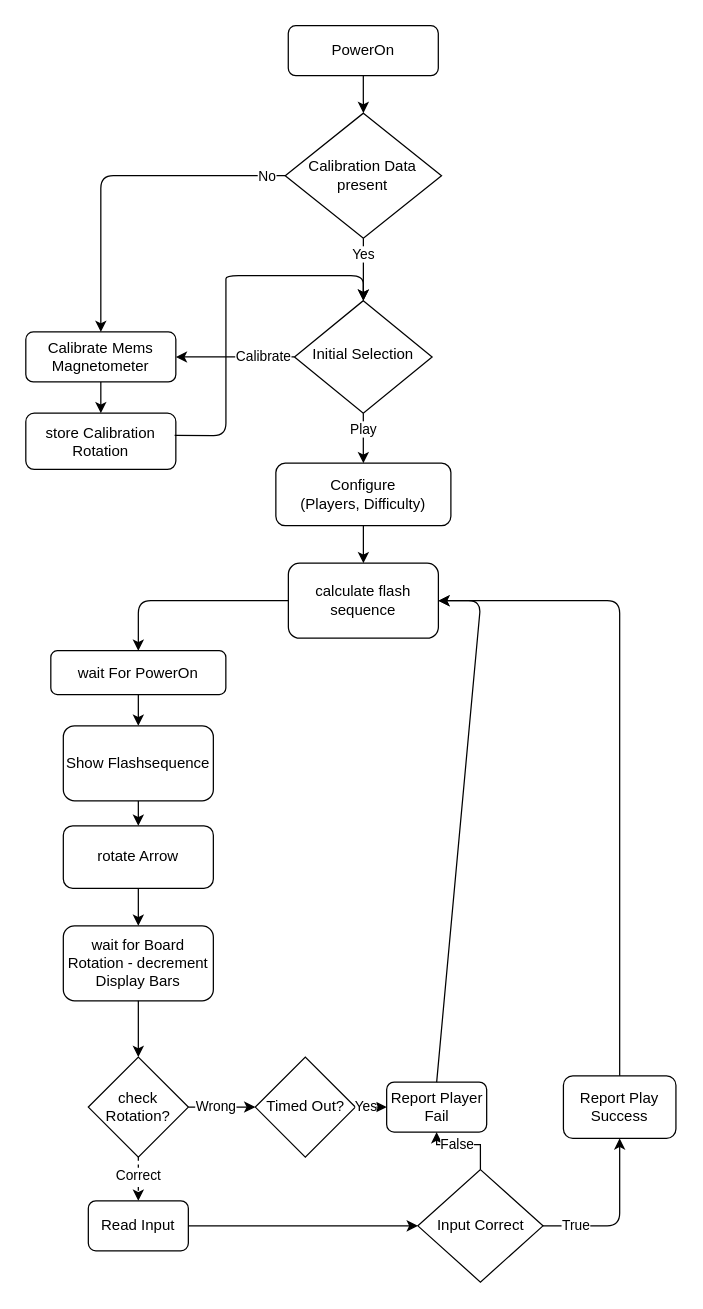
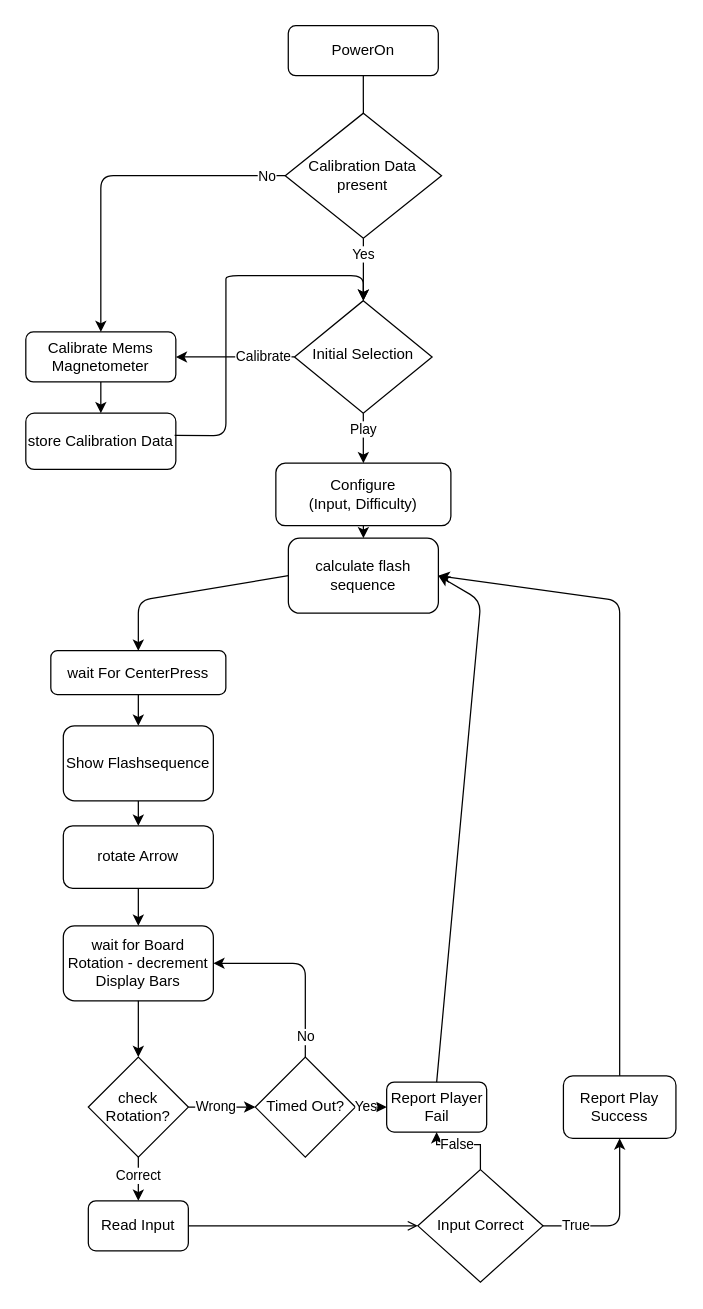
edge "PowerOn" -> "Calibration Data present": arrowhead classic -> none
node "store Calibration Rotation": label "store Calibration Rotation" -> "store Calibration Data"
node "Configure (Players, Difficulty)": label "Configure (Players, Difficulty)" -> "Configure (Input, Difficulty)"
node "calculate flash sequence": moved (363, 601) -> (363, 576)
node "wait For PowerOn": label "wait For PowerOn" -> "wait For CenterPress"
edge "Timed Out?" -> "wait for Board Rotation - decrement Display Bars": added, label "No"
edge "check Rotation?" -> "Read Input": style dashed -> solid
edge "Read Input" -> "Input Correct": arrowhead classic -> open
